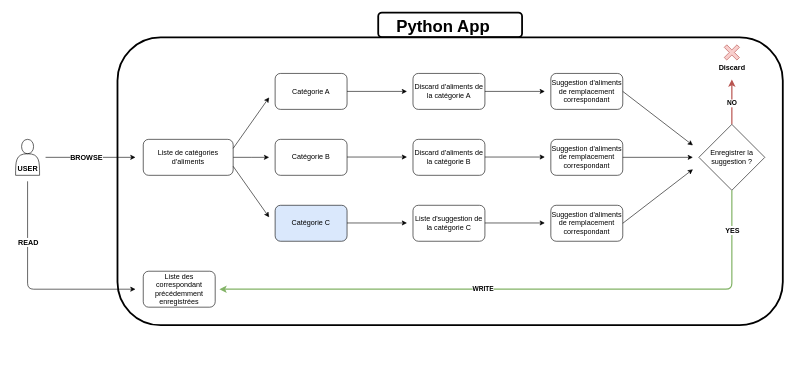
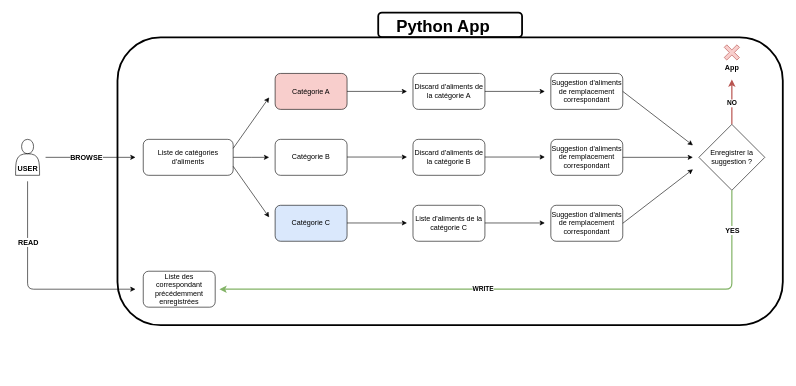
node "Discard": label "Discard" -> "App"
node "Catégorie A": fillcolor #ffffff -> #f8cecc
node "Liste d'suggestion de la catégorie C": label "Liste d'suggestion de la catégorie C" -> "Liste d'aliments de la catégorie C"
